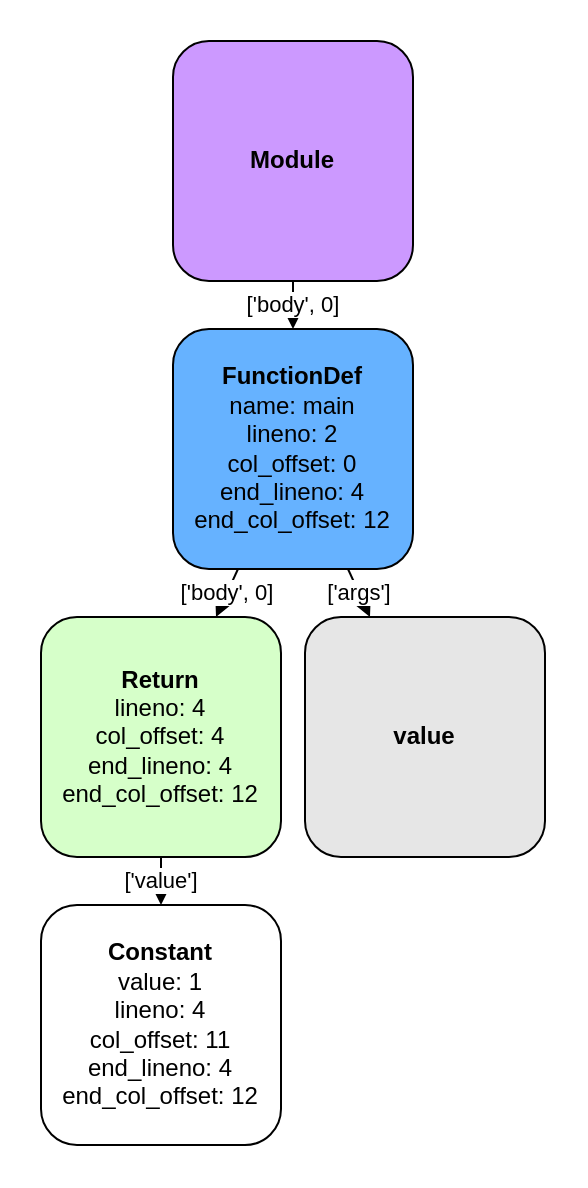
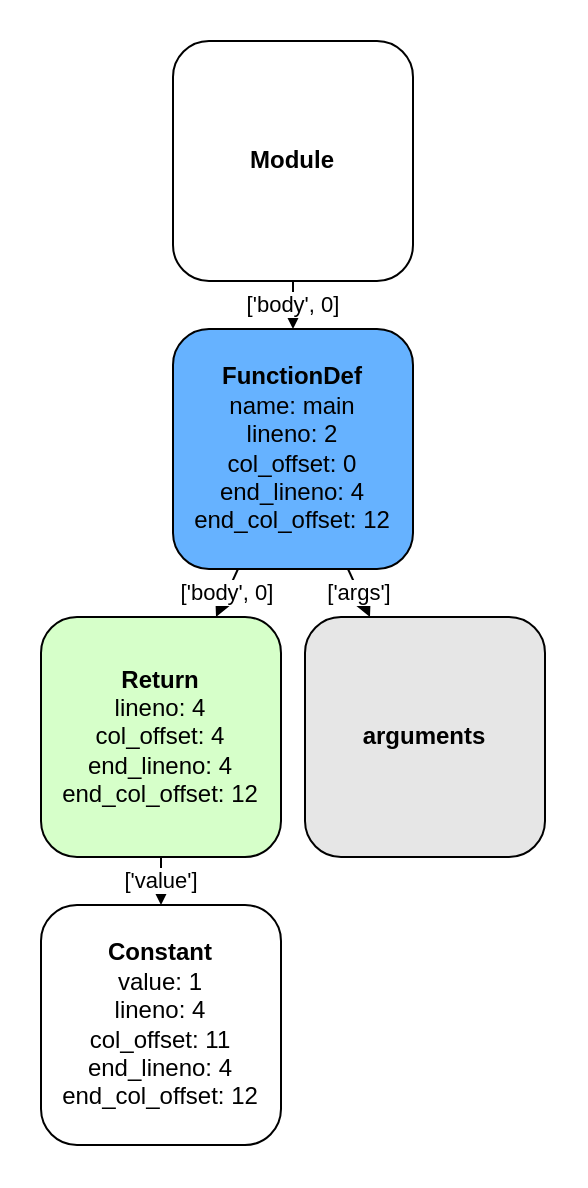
node "Module": fillcolor #cc99ff -> #ffffff
node "value": label "value" -> "arguments"
